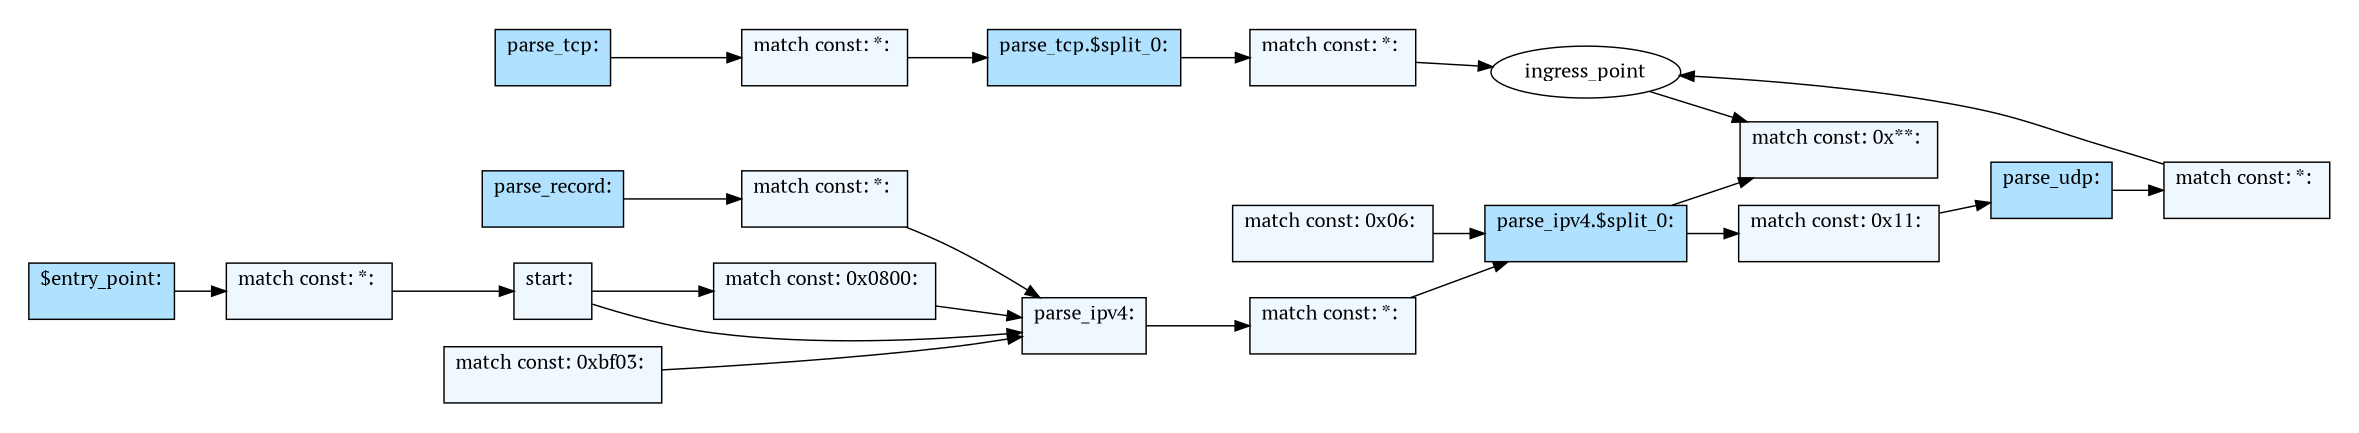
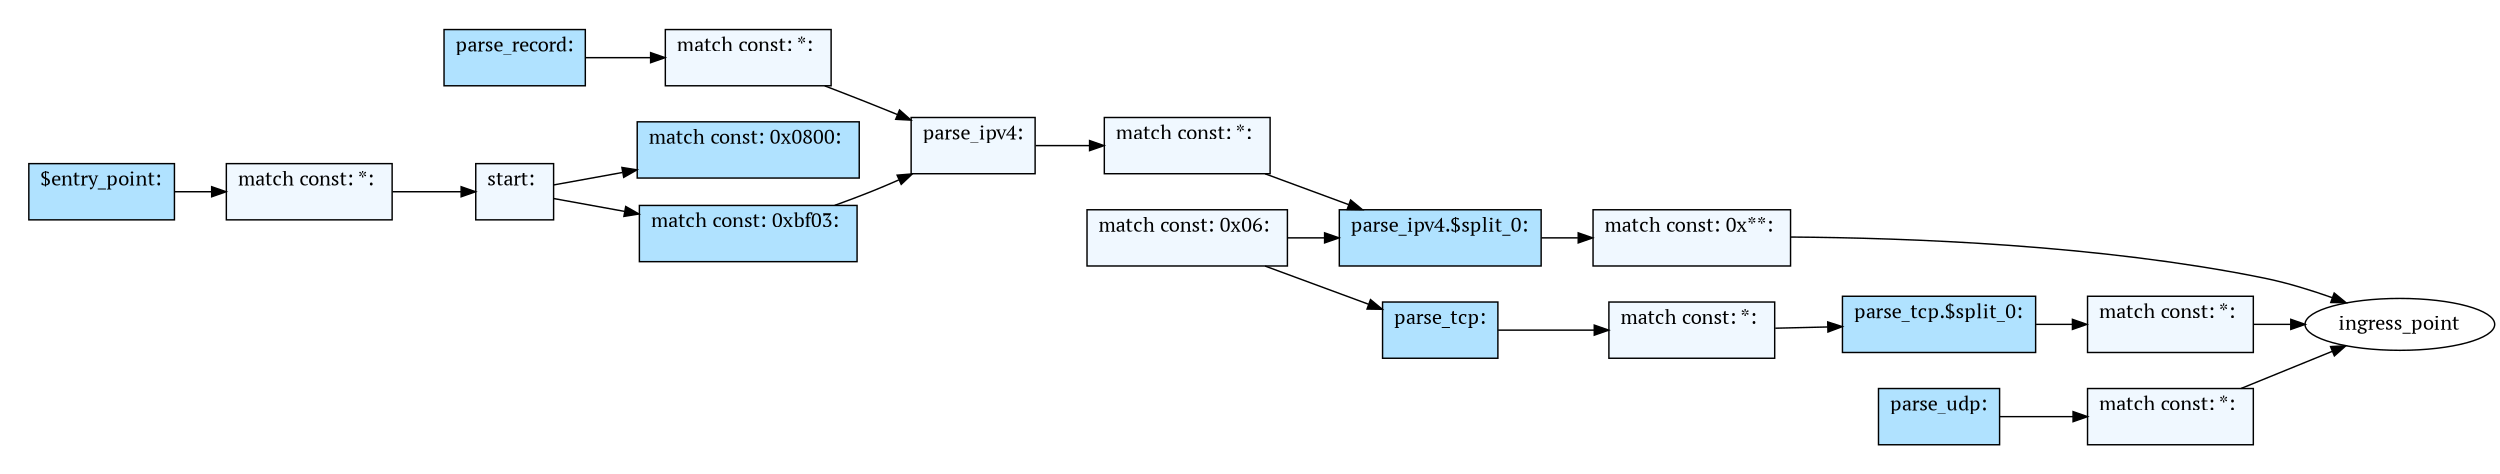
edge "ingress_point" -> "match const: 0x**:": reversed
node "match const: 0x11:": removed
edge "match const: 0x06:" -> "parse_tcp:": added
node "match const: 0x0800:": fillcolor aliceblue -> lightskyblue1
edge "match const: 0x0800:" -> "parse_ipv4:": removed
edge "start:" -> "parse_ipv4:": now "start:" -> "match const: 0xbf03:"
node "match const: 0xbf03:": fillcolor aliceblue -> lightskyblue1
